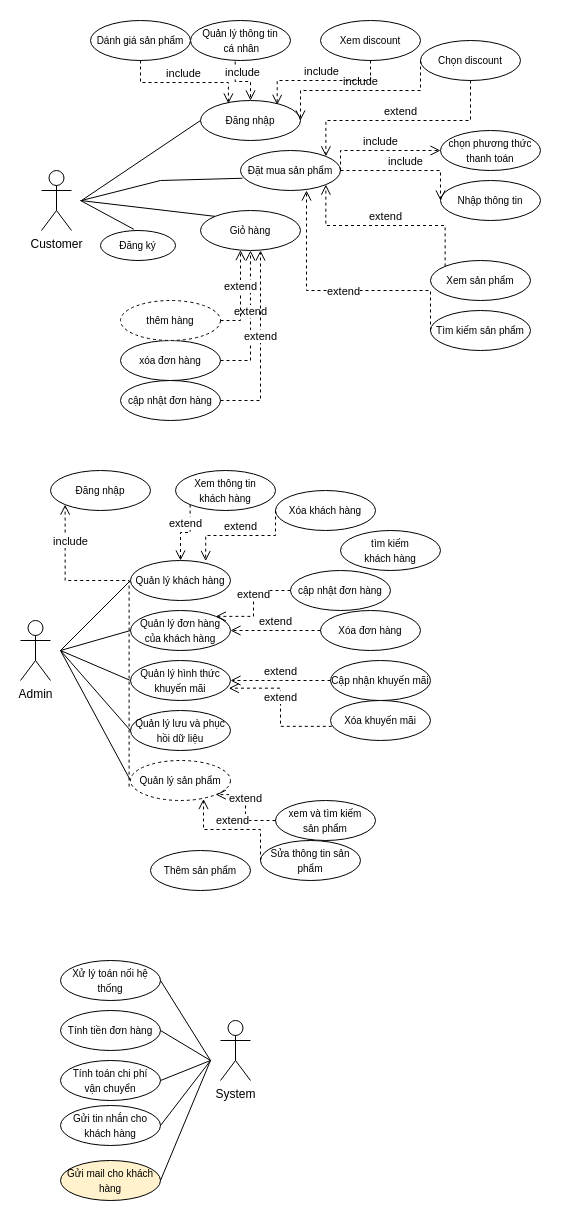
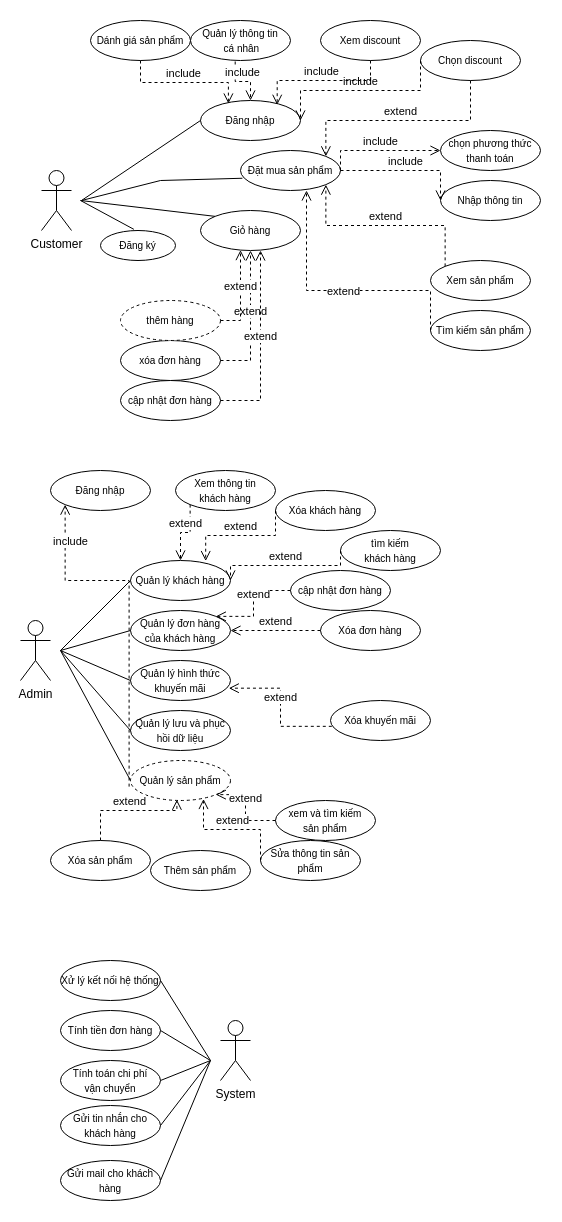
edge "tìm kiếm khách hàng" -> "Quản lý khách hàng": added, label "extend"
edge "Cập nhận khuyến mãi" -> "Quản lý hình thức khuyến mãi": removed, label "extend"
node "Cập nhận khuyến mãi": removed
edge "Xóa sản phẩm" -> "Quản lý sản phẩm": added, label "extend"
node "Xóa sản phẩm": added
node "Xử lý toán nối hệ thống": label "Xử lý toán nối hệ thống" -> "Xử lý kết nối hệ thống"
node "Gửi mail cho khách hàng": fillcolor #fff2cc -> #ffffff
